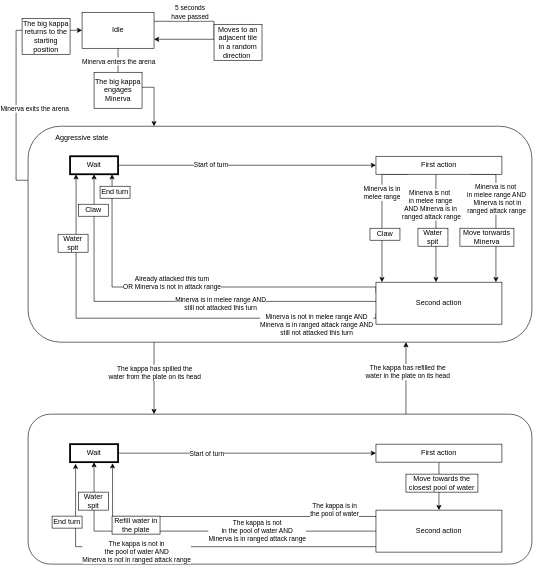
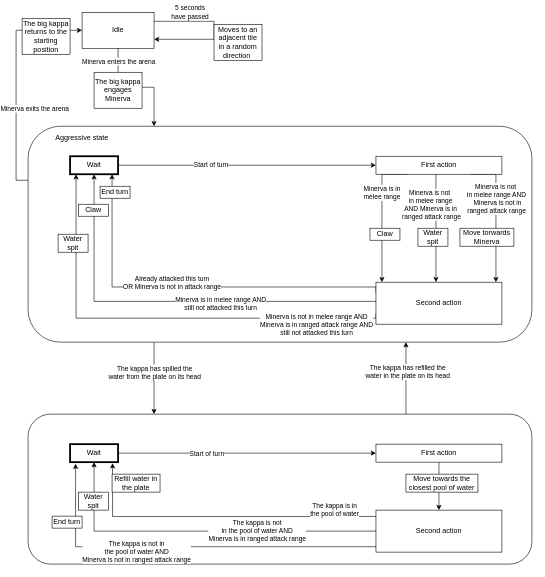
node "Refill water in the plate": moved (136, 525) -> (136, 483)
